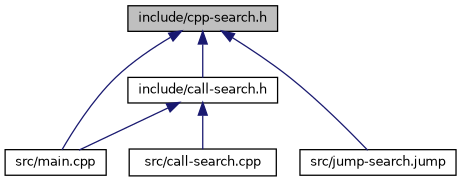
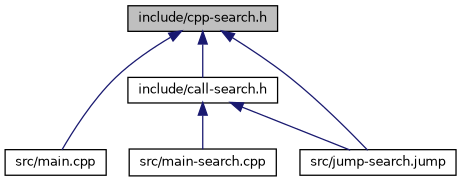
edge "src/main.cpp" -> "include/call-search.h": now "src/jump-search.jump" -> "include/call-search.h"
node "src/call-search.cpp": label "src/call-search.cpp" -> "src/main-search.cpp"
